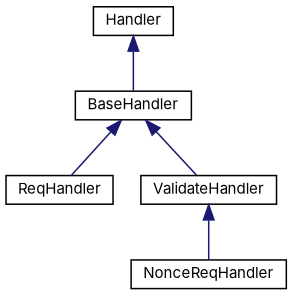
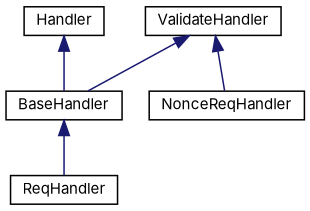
edge "ValidateHandler" -> "BaseHandler": reversed
